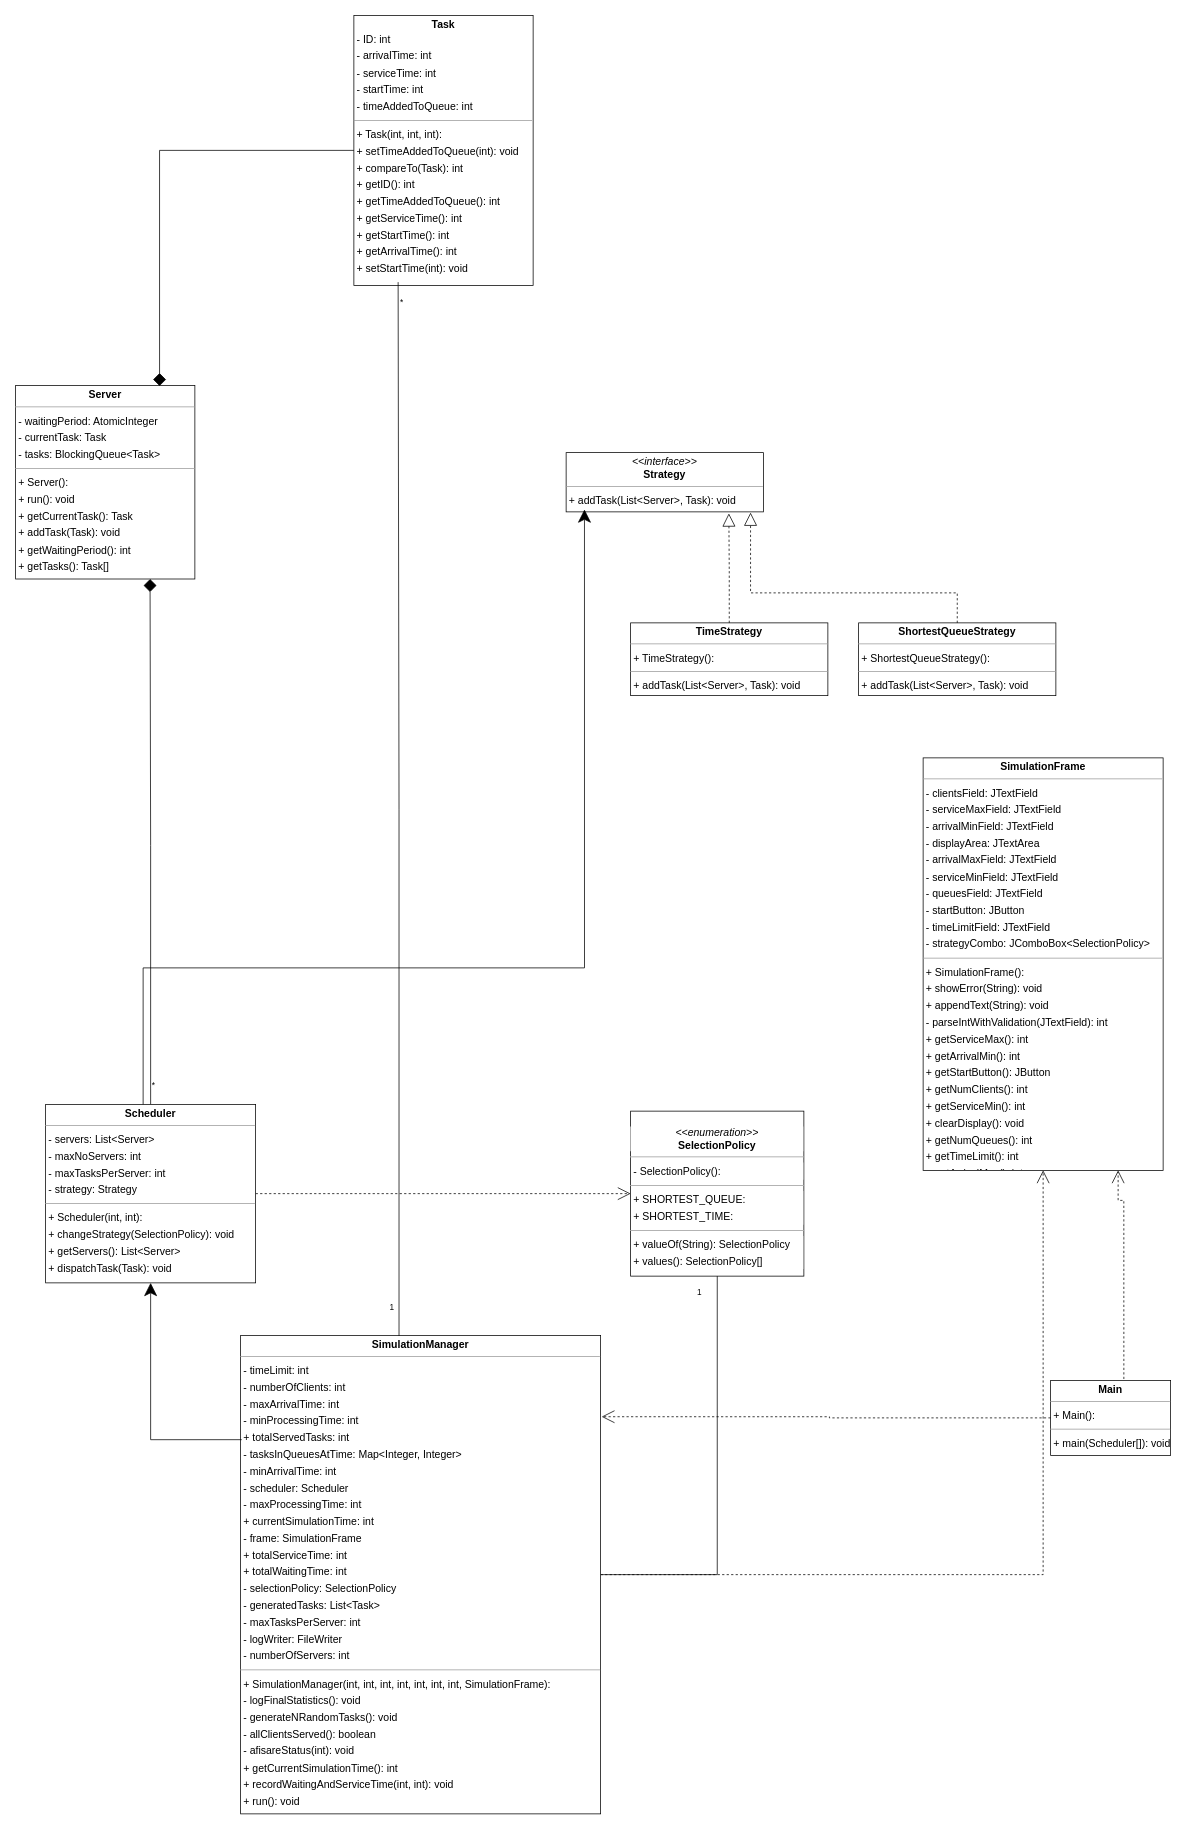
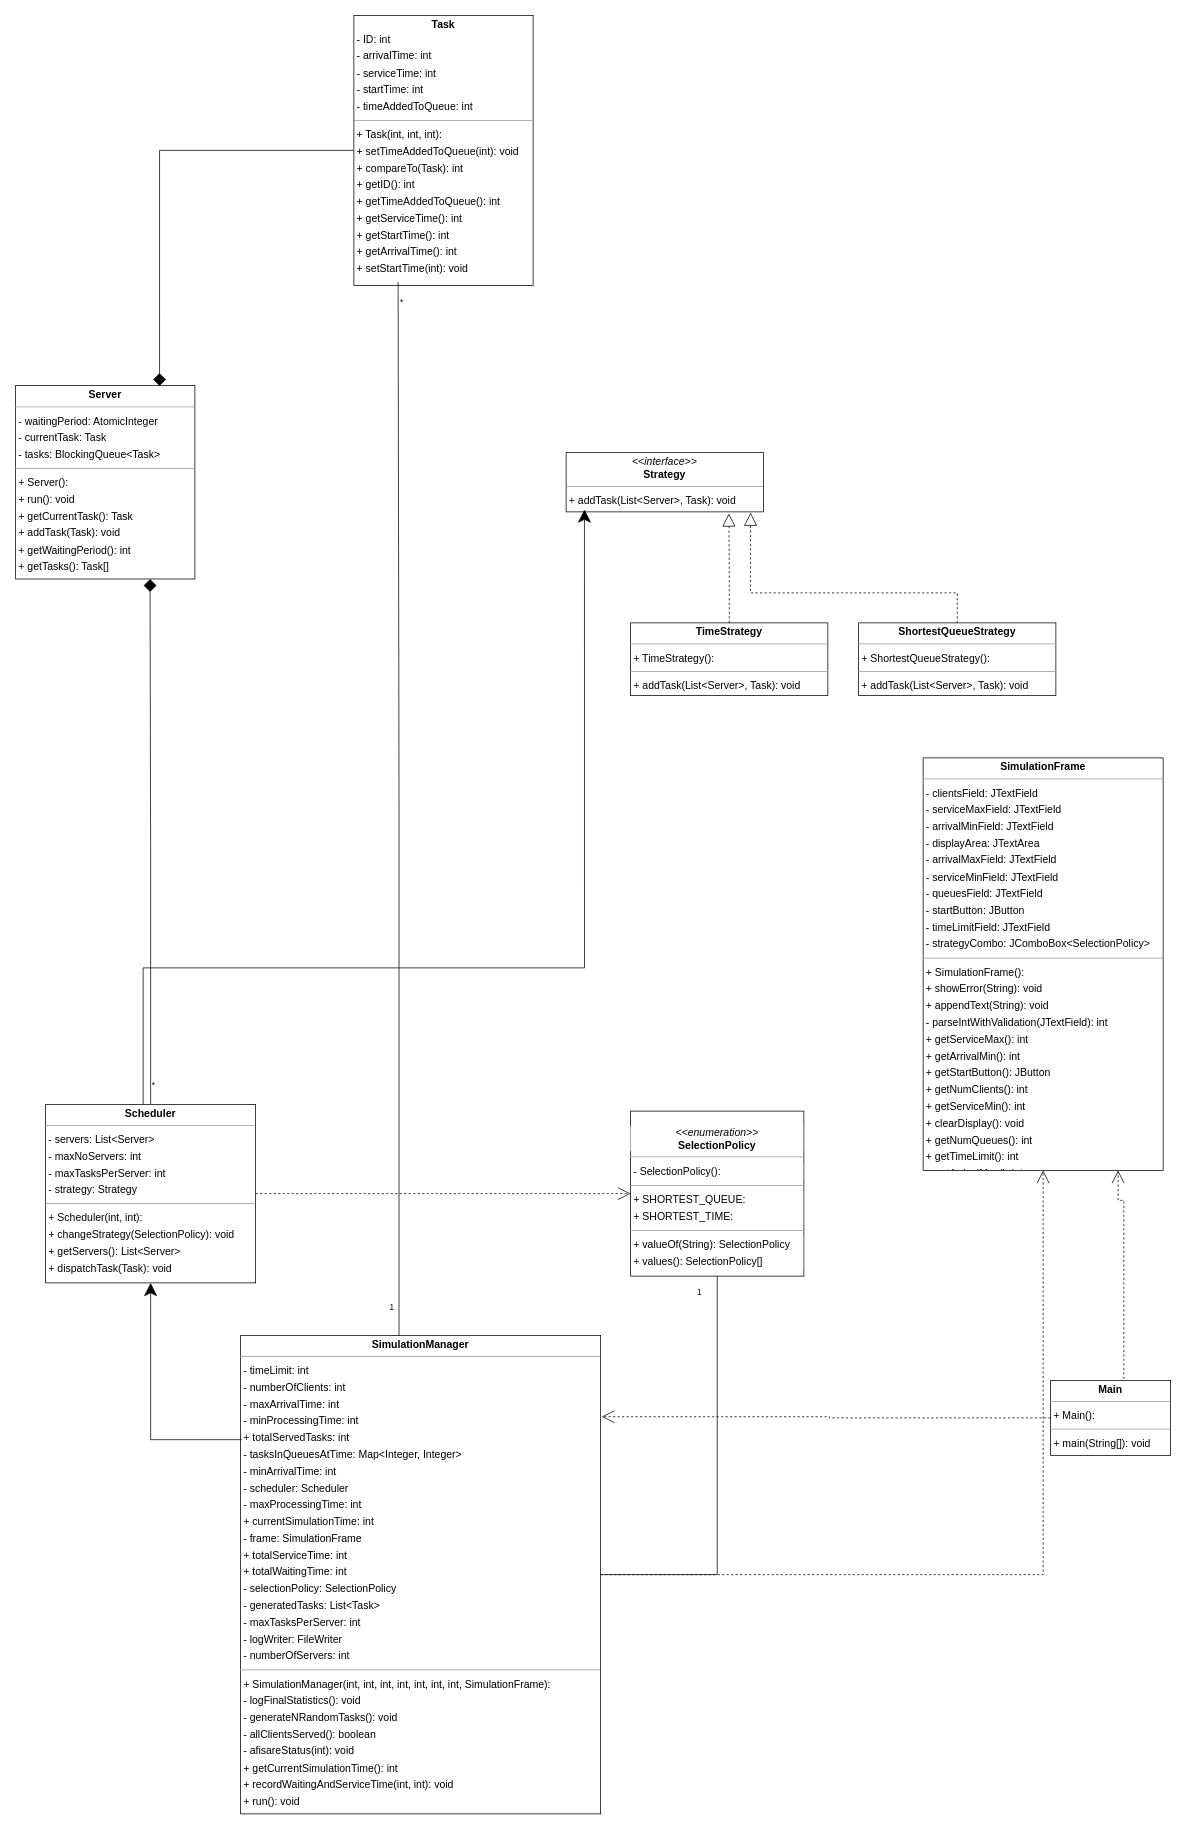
node "Main + Main(): + main(Scheduler[]): void": label "Main + Main(): + main(Scheduler[]): void" -> "Main + Main(): + main(String[]): void"
